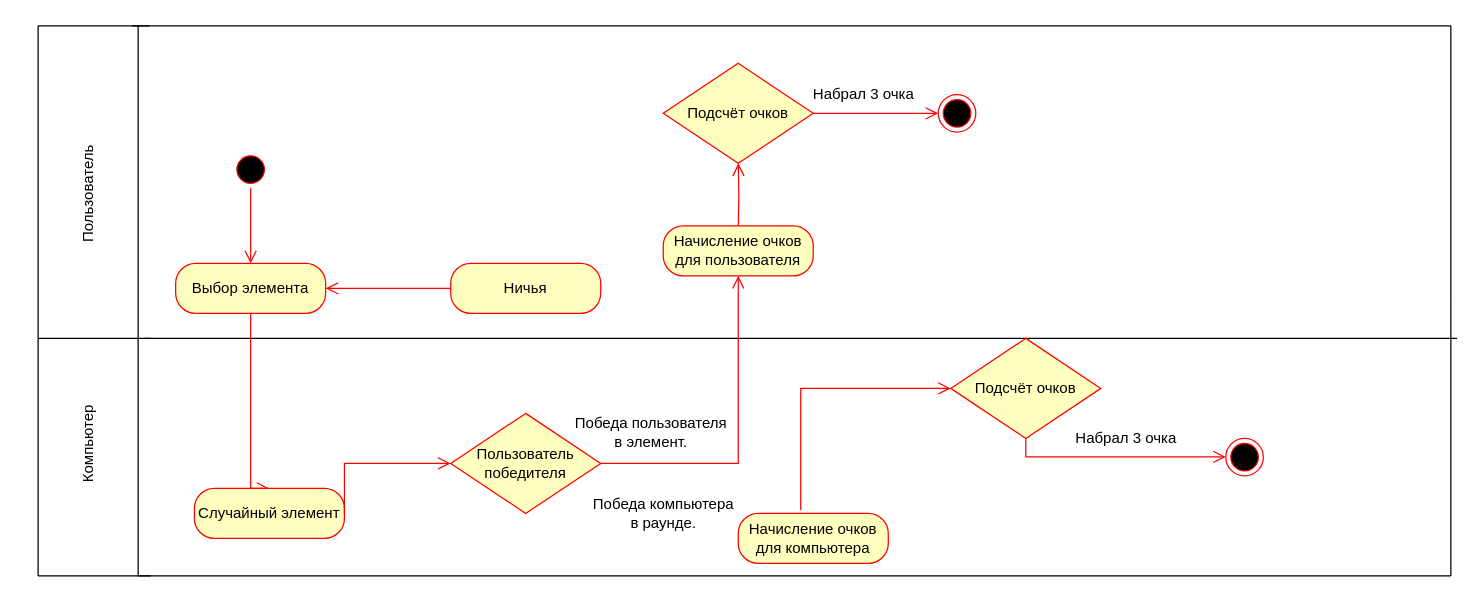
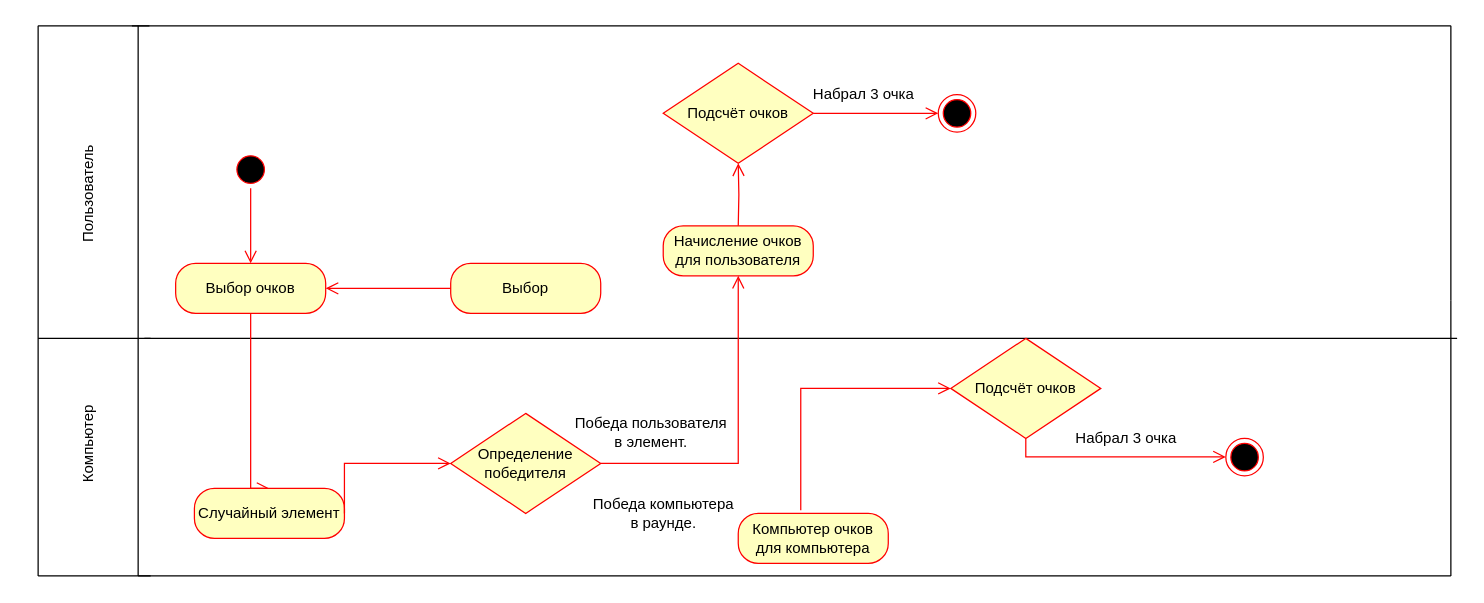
node "Выбор элемента": label "Выбор элемента" -> "Выбор очков"
node "Ничья": label "Ничья" -> "Выбор"
node "Пользователь победителя": label "Пользователь победителя" -> "Определение победителя"
node "Начисление очков для компьютера": label "Начисление очков для компьютера" -> "Компьютер очков для компьютера"
